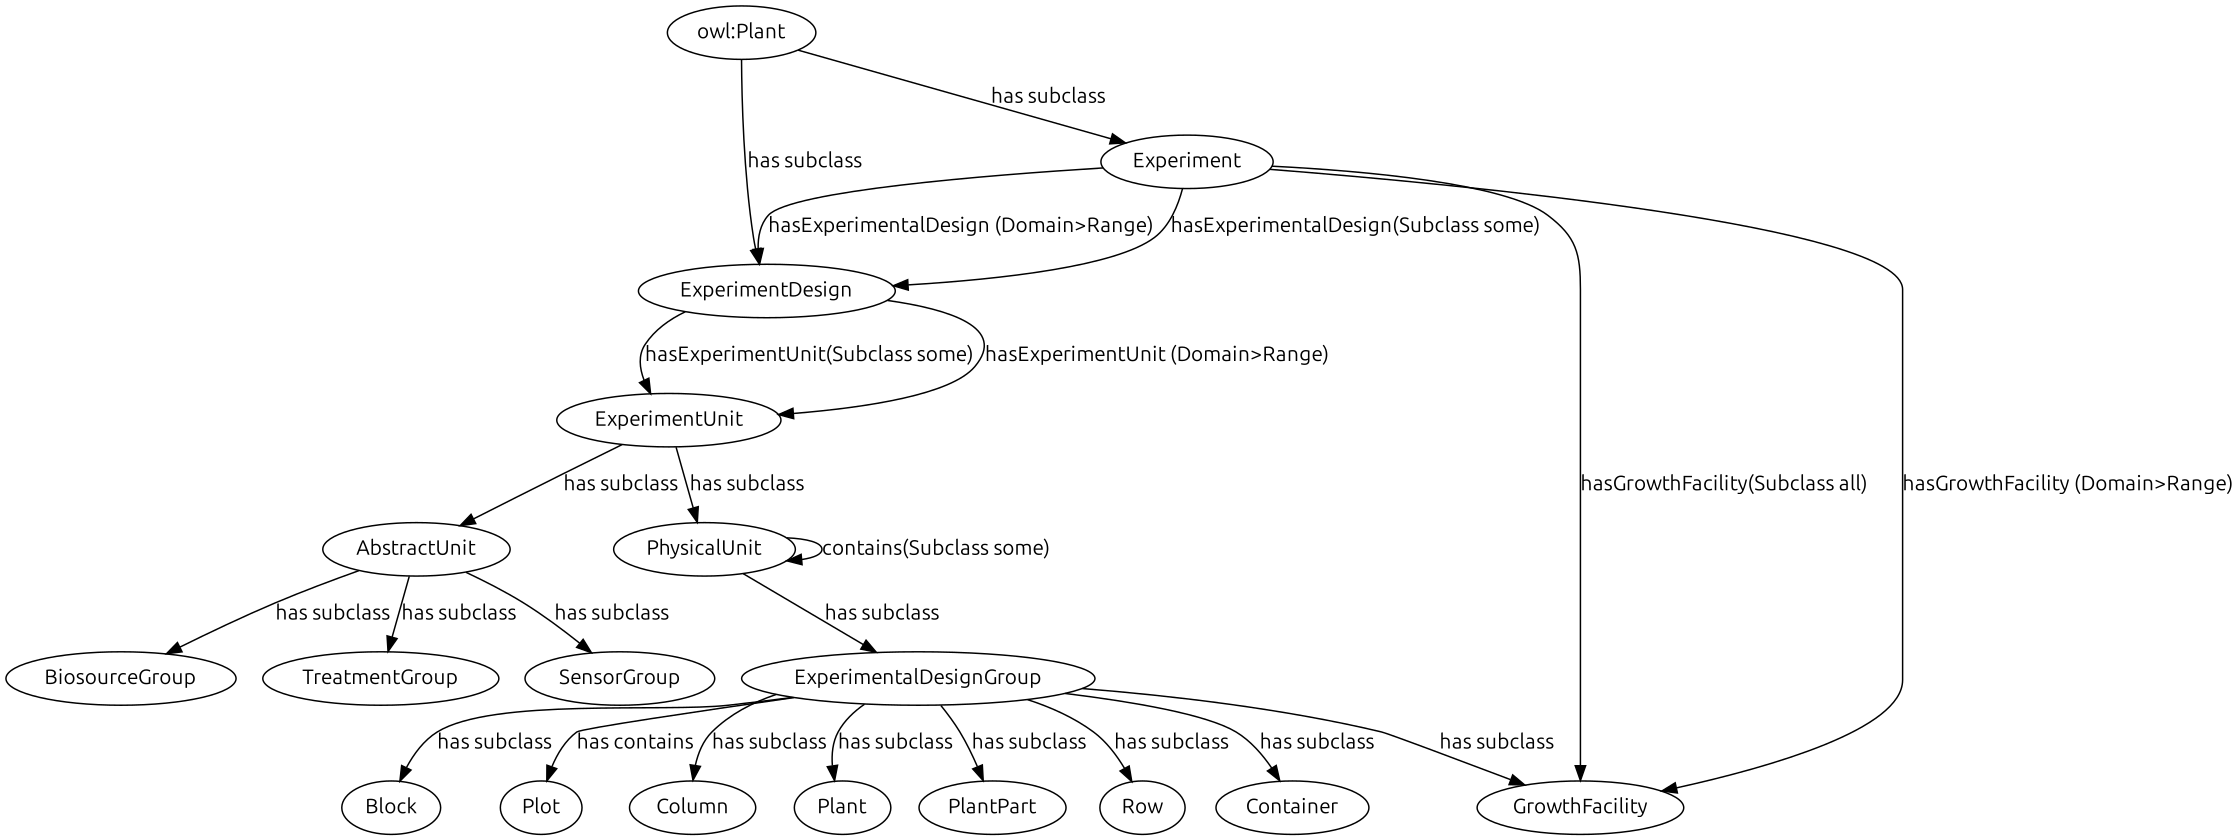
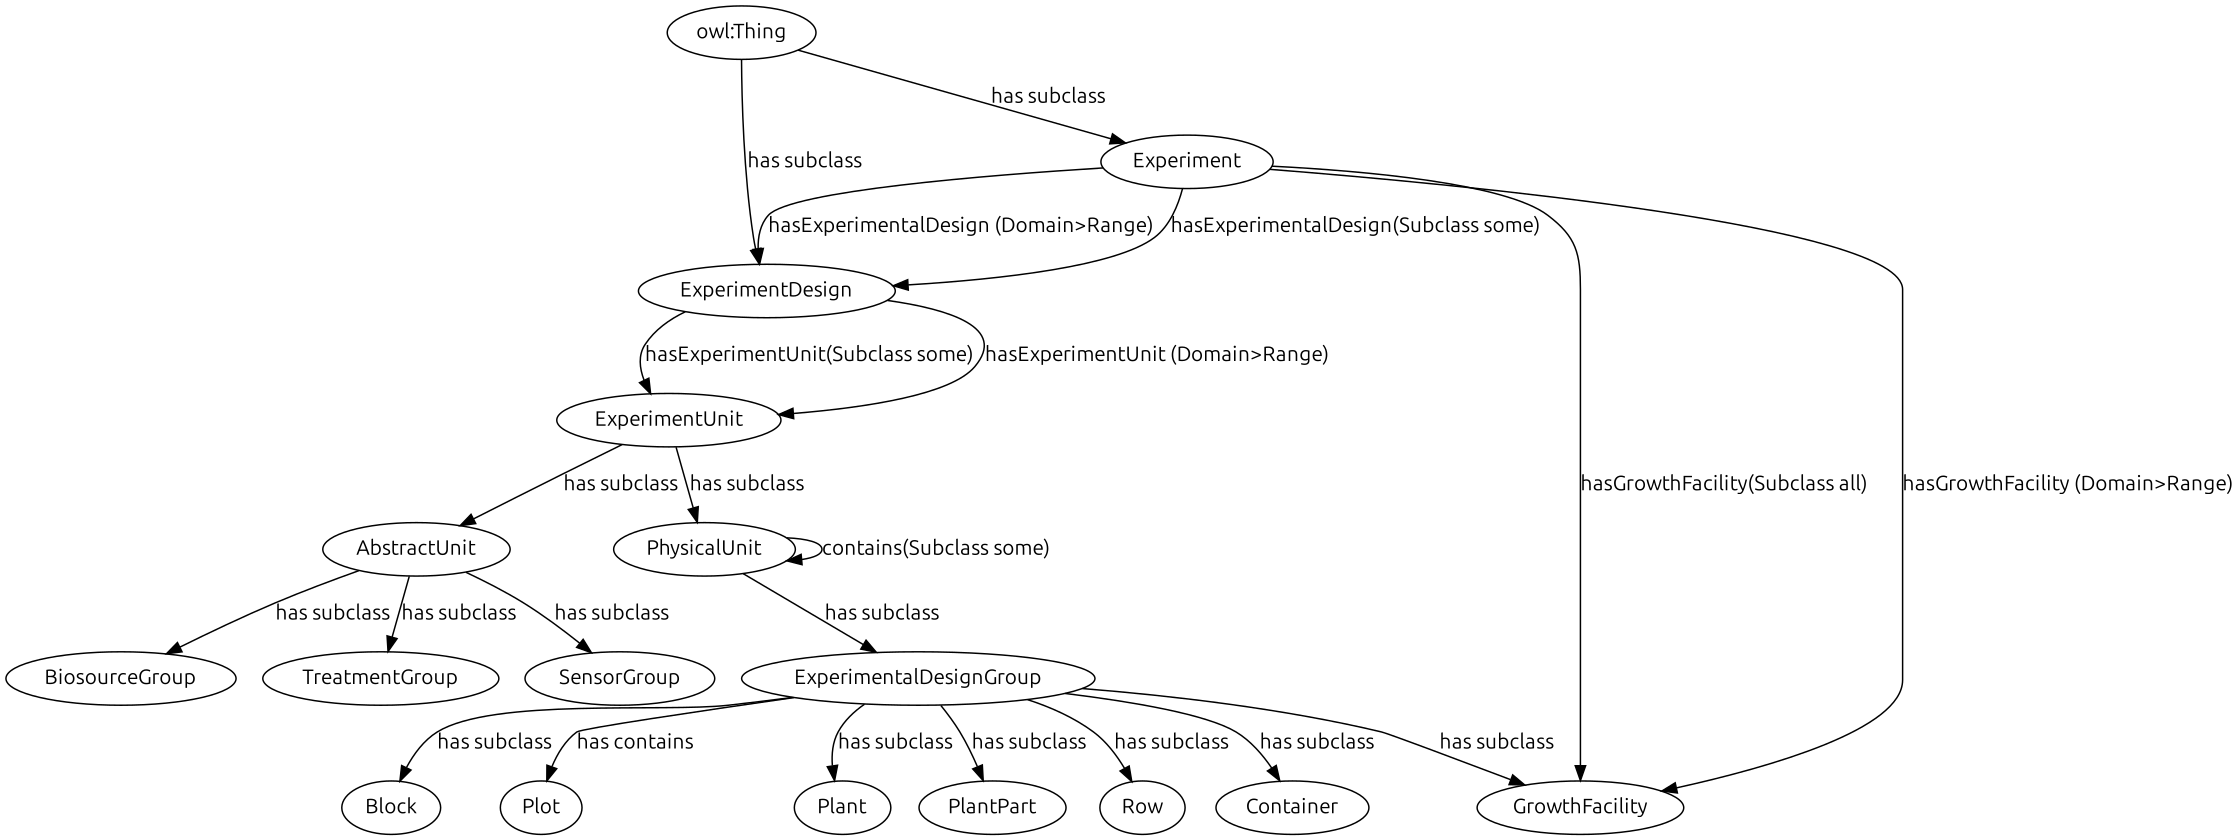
node "owl:Plant": label "owl:Plant" -> "owl:Thing"
node "Column": removed
